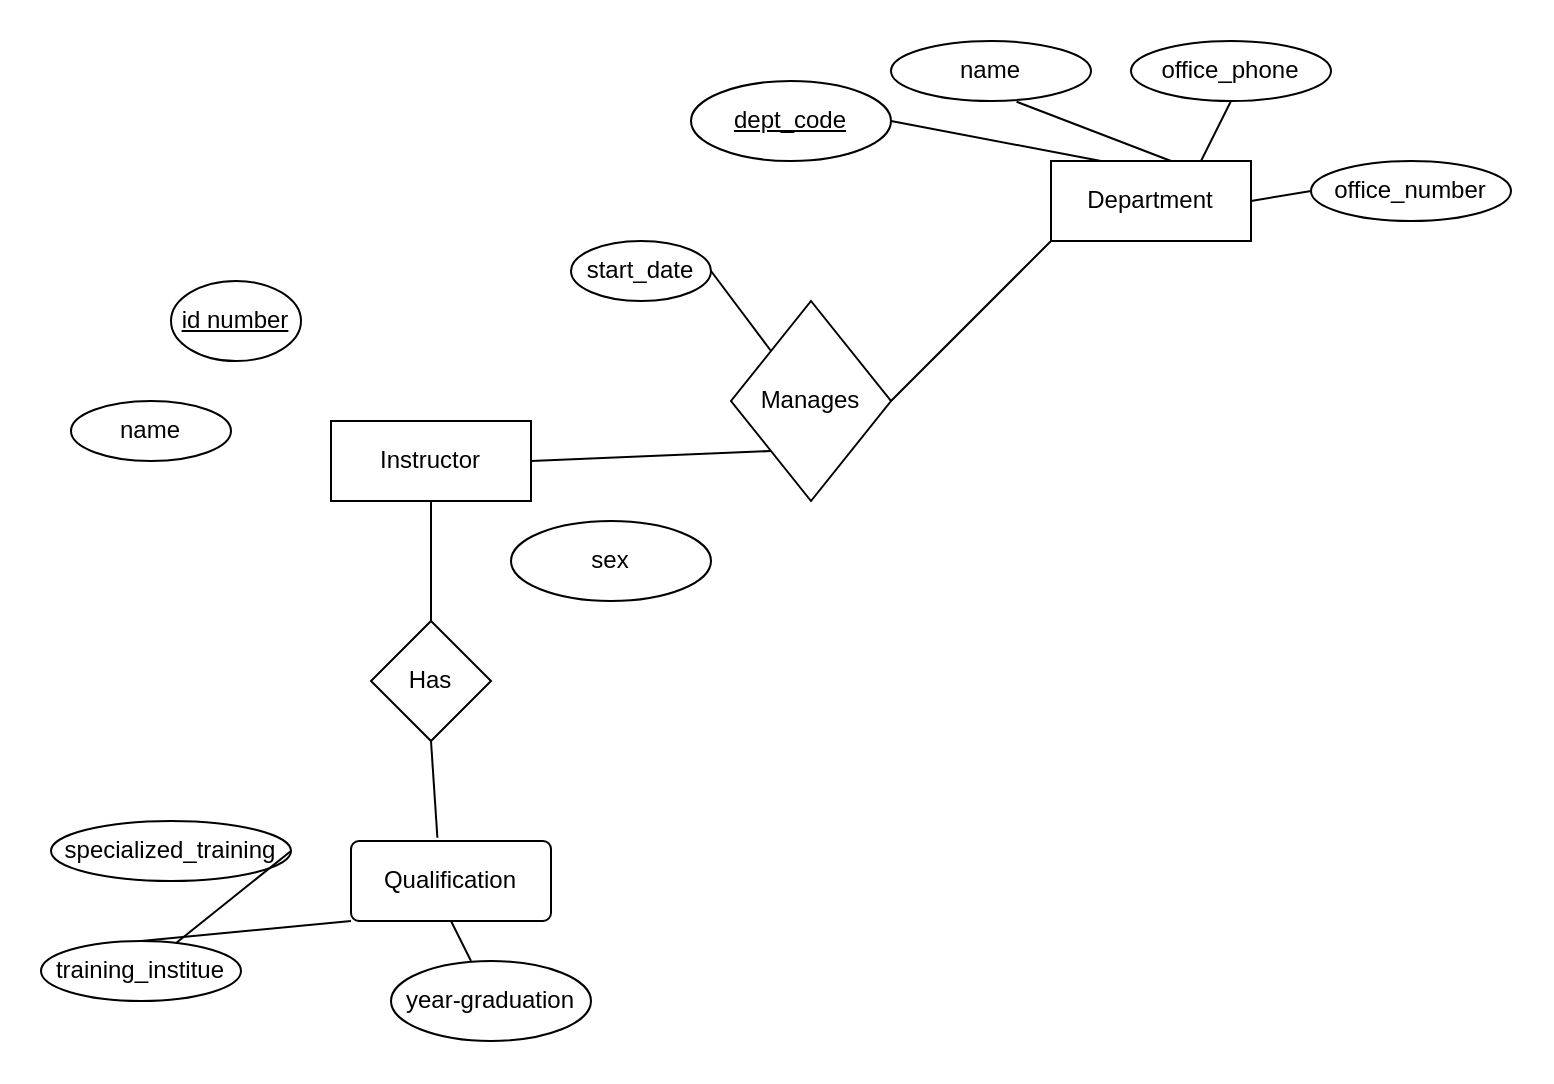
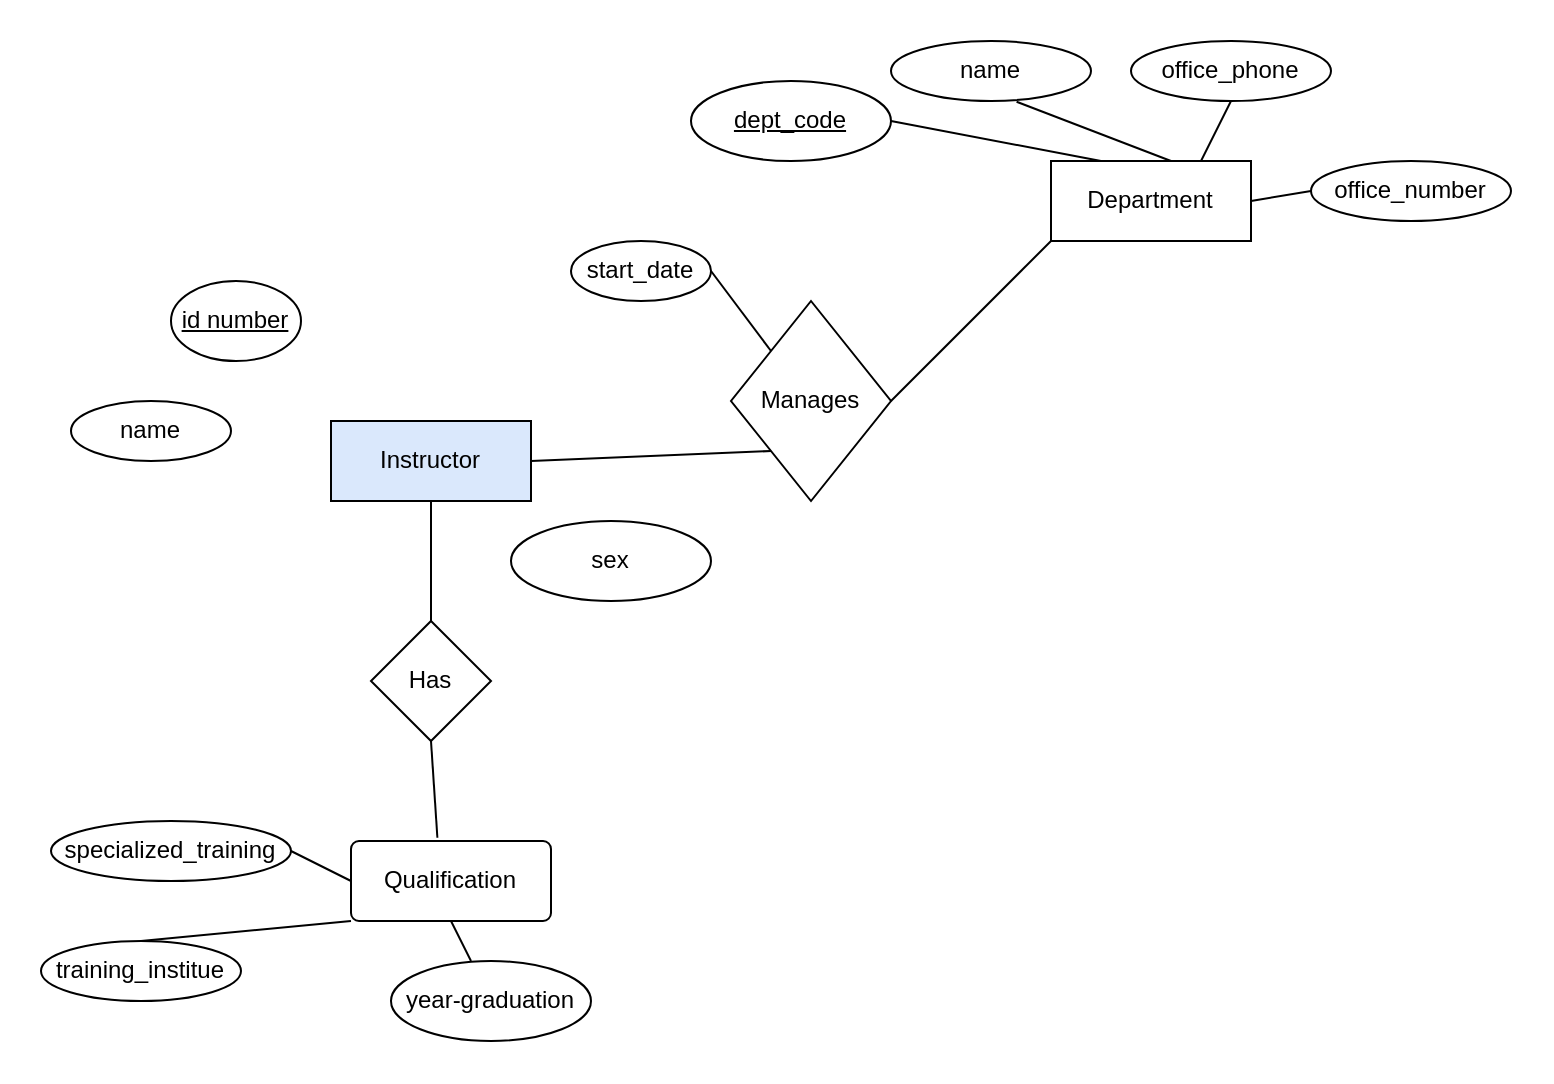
node "Instructor": fillcolor #ffffff -> #dae8fc
edge "specialized_training" -- "training_institue": now "specialized_training" -- "Qualification"
